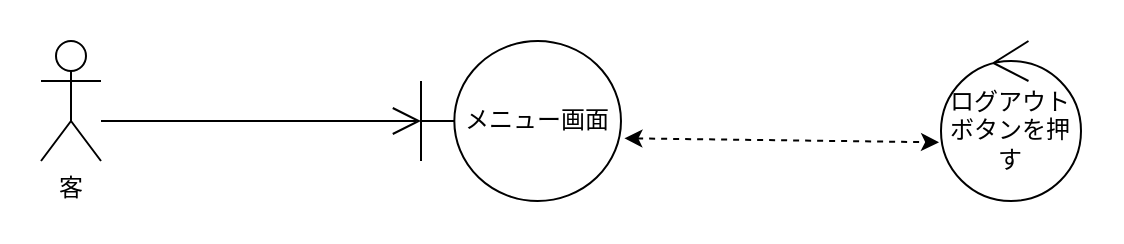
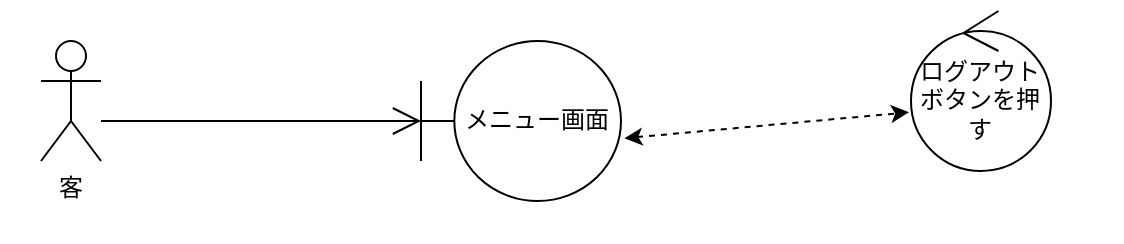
node "ログアウトボタンを押す": moved (1011, 121) -> (981, 91)
